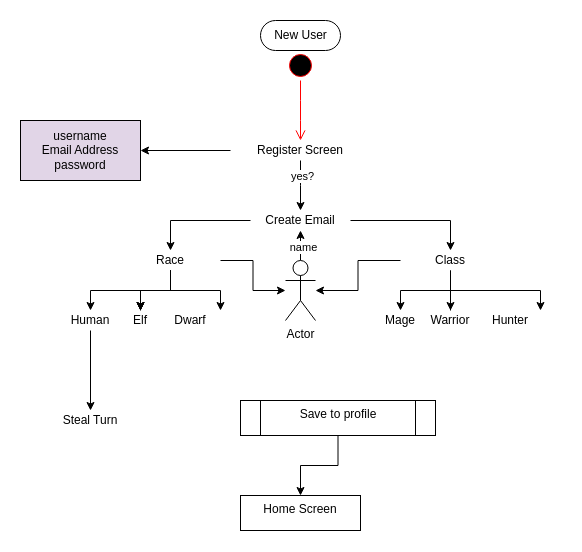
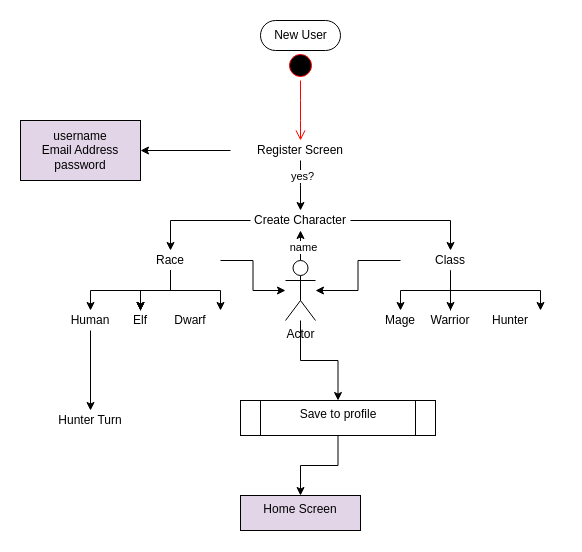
node "Create Email": label "Create Email" -> "Create Character"
edge "Actor" -> "Save to profile": added
node "Steal Turn": label "Steal Turn" -> "Hunter Turn"
node "Home Screen": fillcolor #ffffff -> #e1d5e7
